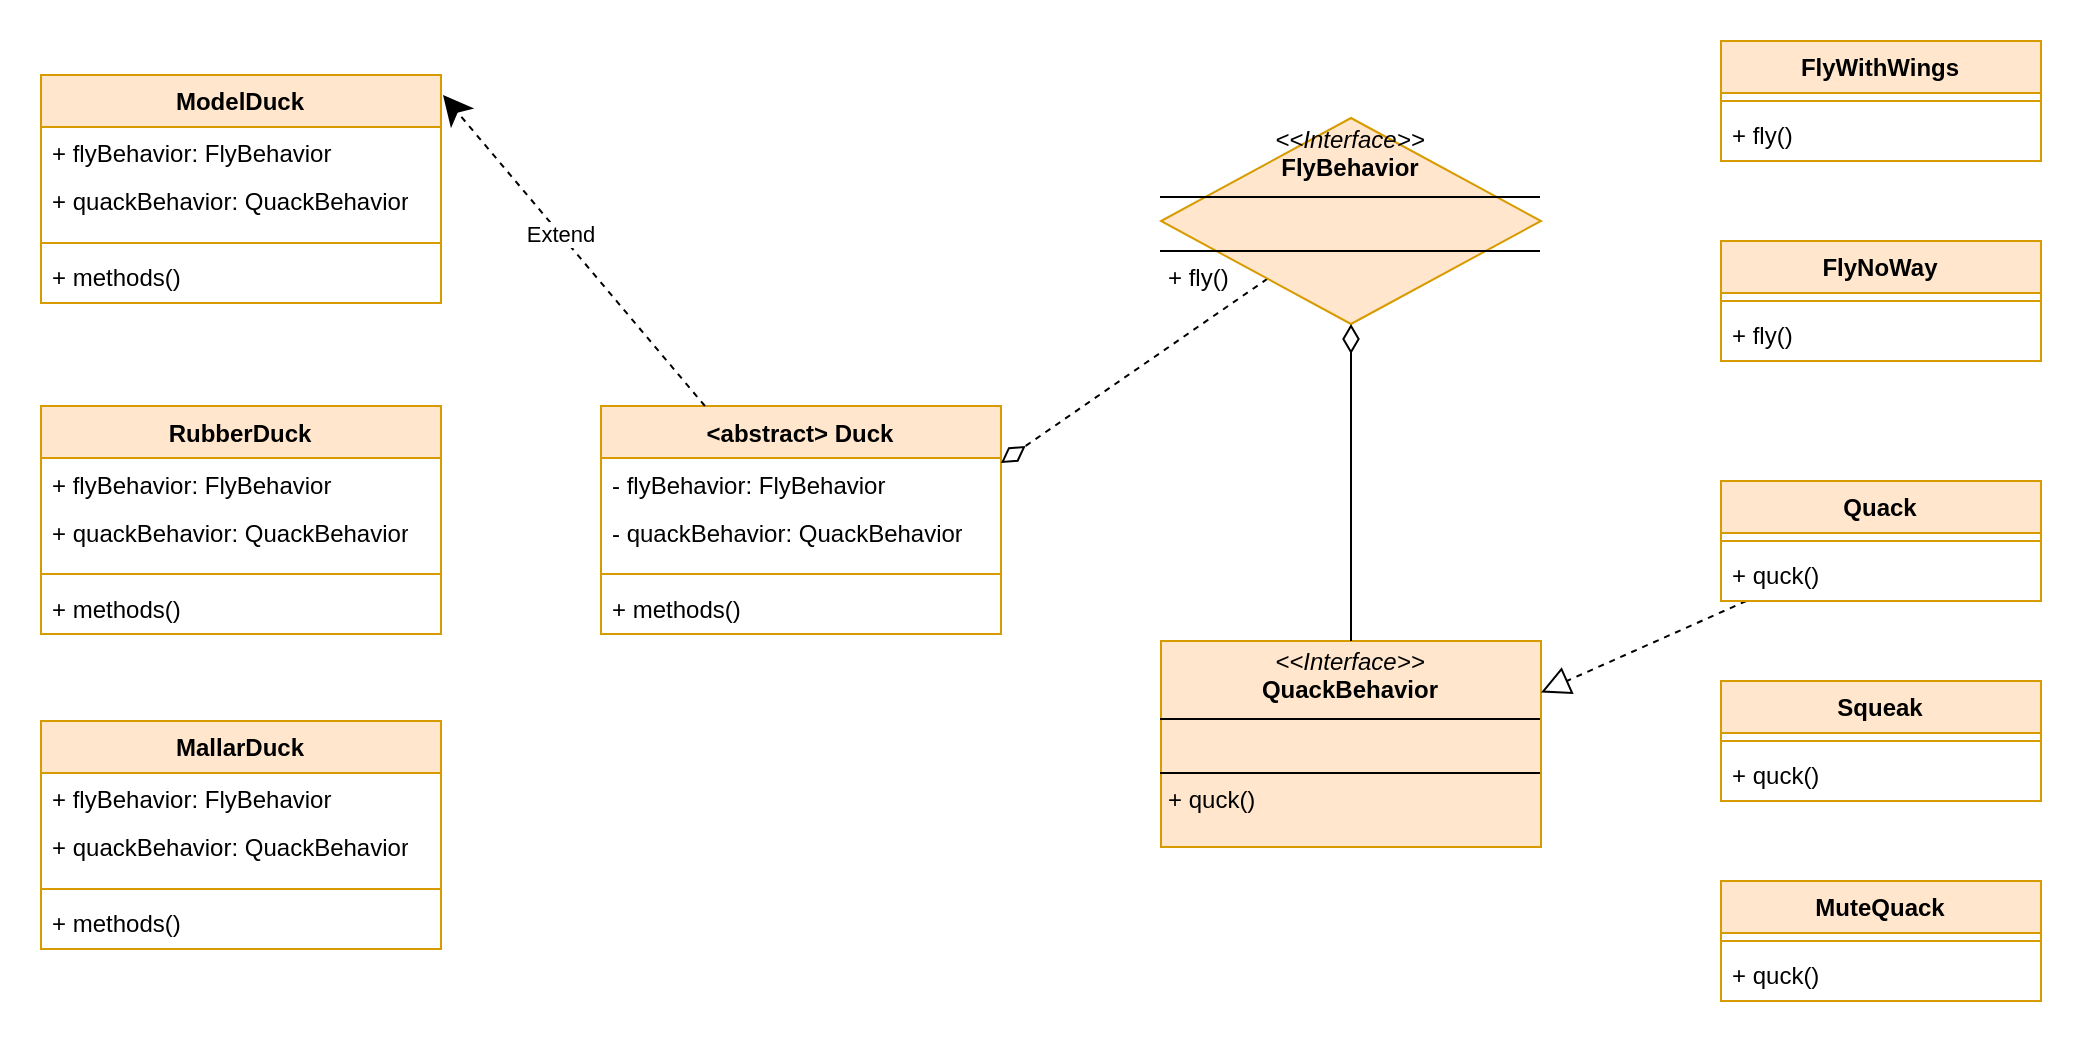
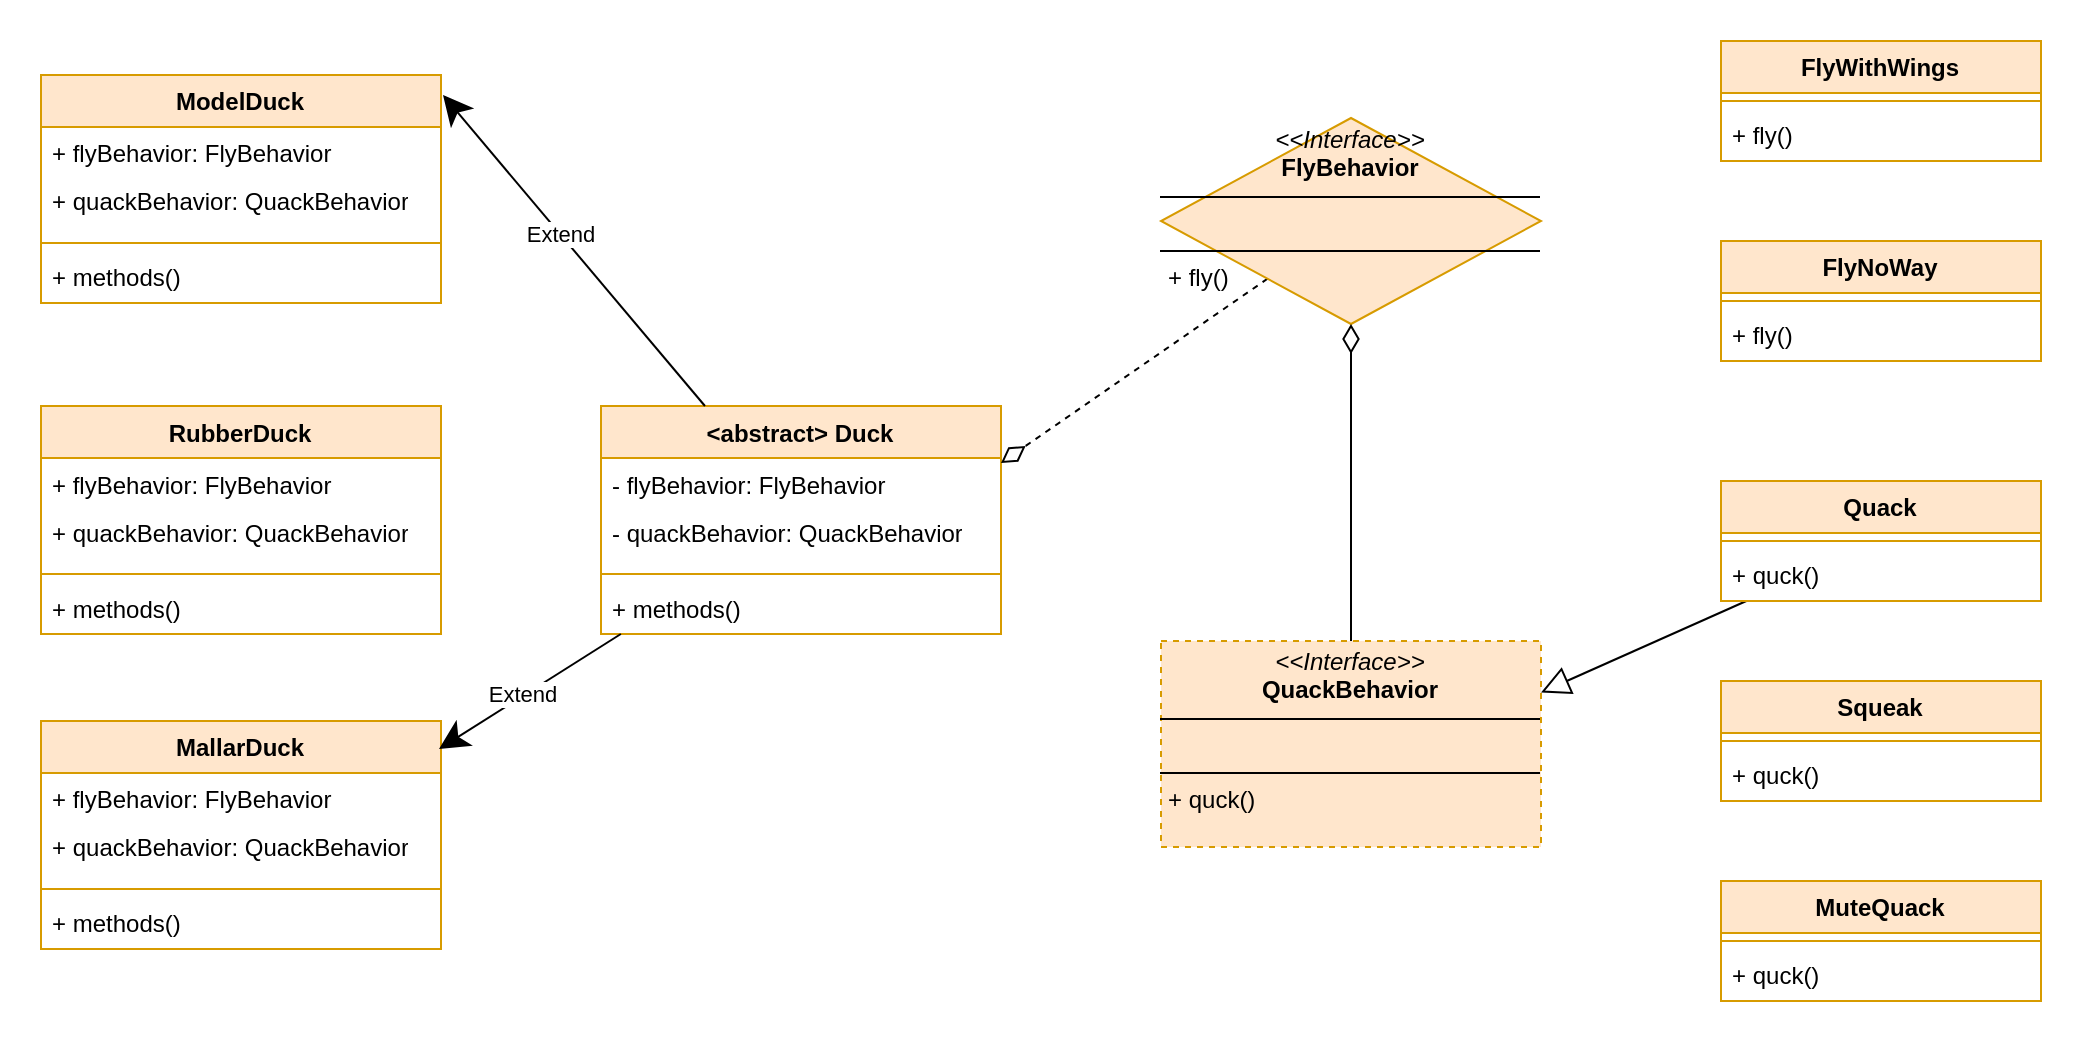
edge "<abstract> Duck" -> "ModelDuck": style dashed -> solid
edge "Quack" -> "<<Interface>> QuackBehavior + quck()": style dashed -> solid
edge "<abstract> Duck" -> "MallarDuck": added, label "Extend"
node "<<Interface>> QuackBehavior + quck()": style solid -> dashed
